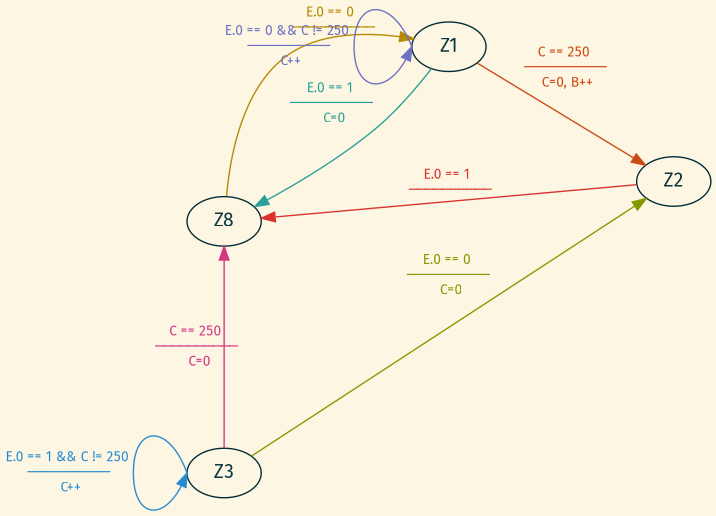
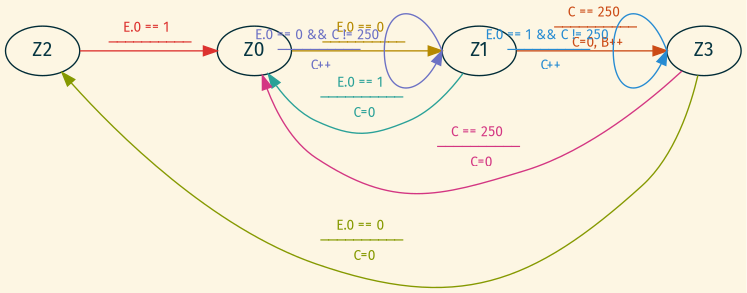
edge "Z1" -> "Z2": now "Z1" -> "Z3"
node "Z8": label "Z8" -> "Z0"
